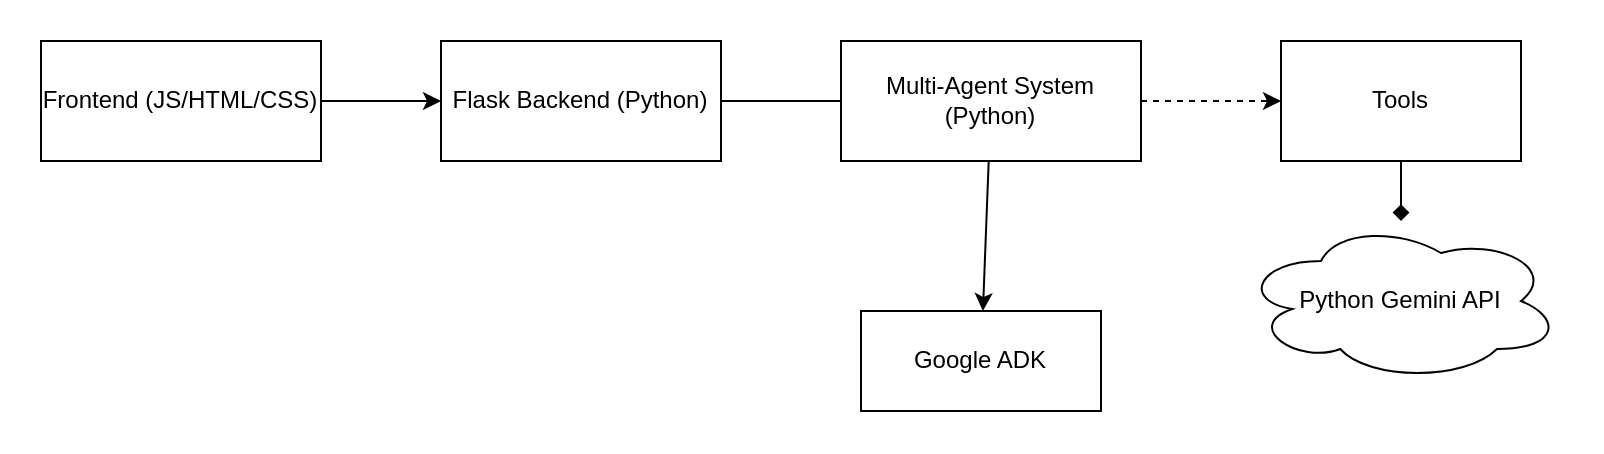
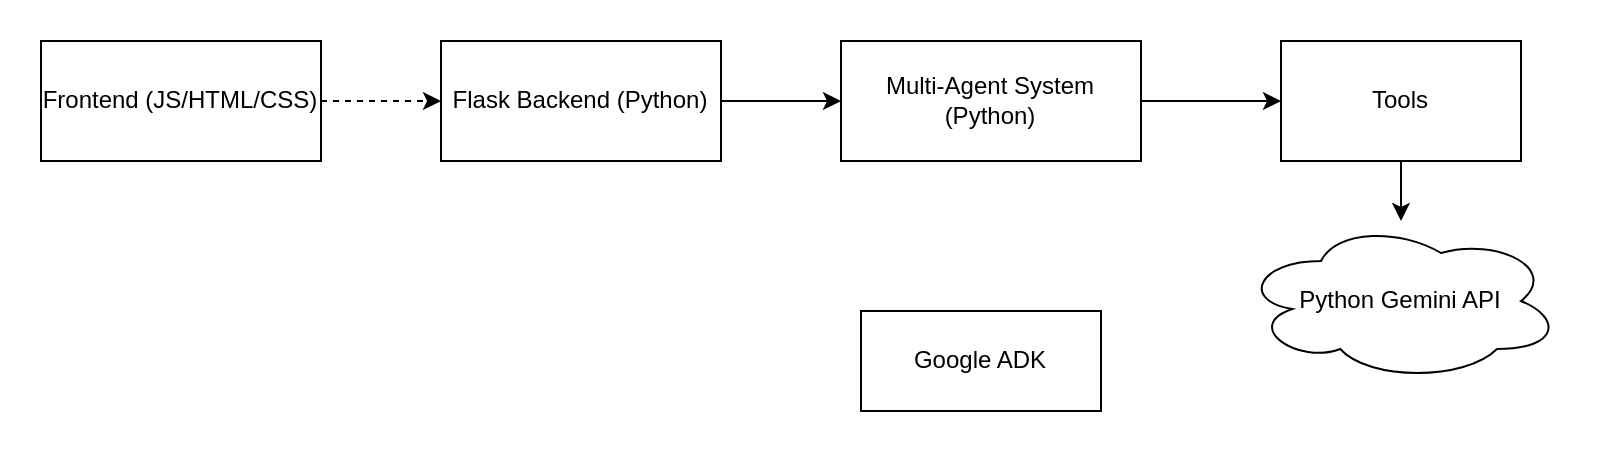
edge "Frontend (JS/HTML/CSS)" -> "Flask Backend (Python)": style solid -> dashed
edge "Flask Backend (Python)" -- "Multi-Agent System (Python)": arrowhead none -> classic
edge "Multi-Agent System (Python)" -> "Tools": style dashed -> solid
edge "Tools" -> "Python Gemini API": arrowhead diamond -> classic
edge "Multi-Agent System (Python)" -> "Google ADK": removed, label "Utilizes"
